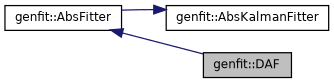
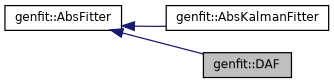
edge "genfit::AbsFitter" -> "genfit::AbsKalmanFitter": reversed
